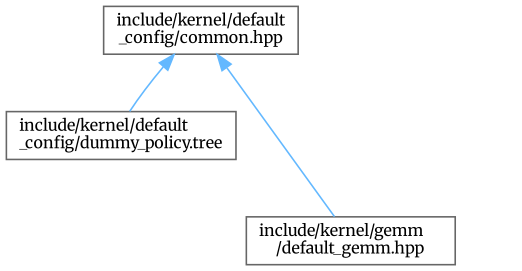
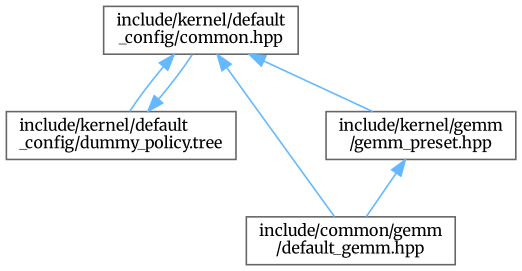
edge "include/kernel/default _config/common.hpp" -> "include/kernel/default _config/dummy_policy.tree": added
node "include/kernel/gemm /gemm_preset.hpp": added
node "include/kernel/gemm /default_gemm.hpp": label "include/kernel/gemm /default_gemm.hpp" -> "include/common/gemm /default_gemm.hpp"
